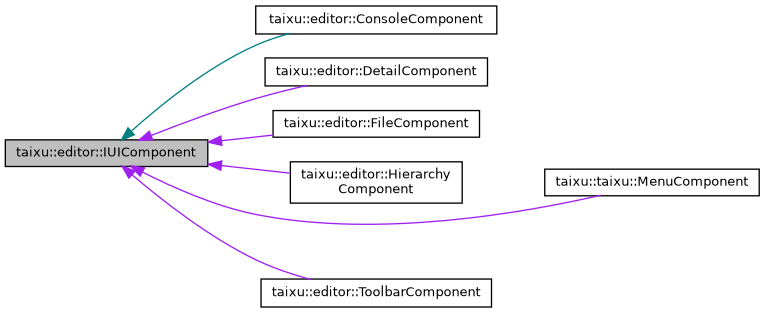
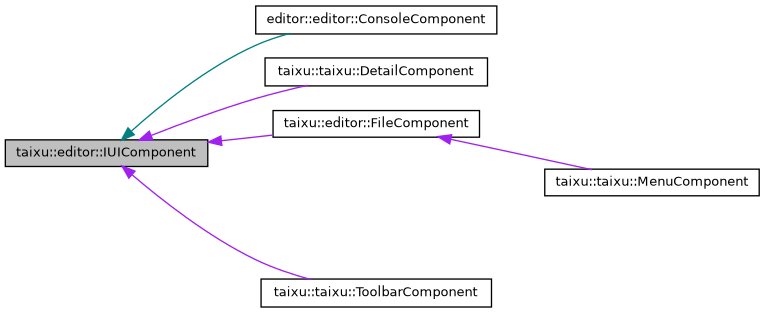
node "taixu::editor::ConsoleComponent": label "taixu::editor::ConsoleComponent" -> "editor::editor::ConsoleComponent"
node "taixu::editor::DetailComponent": label "taixu::editor::DetailComponent" -> "taixu::taixu::DetailComponent"
node "taixu::editor::Hierarchy Component": removed
edge "taixu::taixu::MenuComponent" -> "taixu::editor::IUIComponent": now "taixu::taixu::MenuComponent" -> "taixu::editor::FileComponent"
node "taixu::editor::ToolbarComponent": label "taixu::editor::ToolbarComponent" -> "taixu::taixu::ToolbarComponent"
